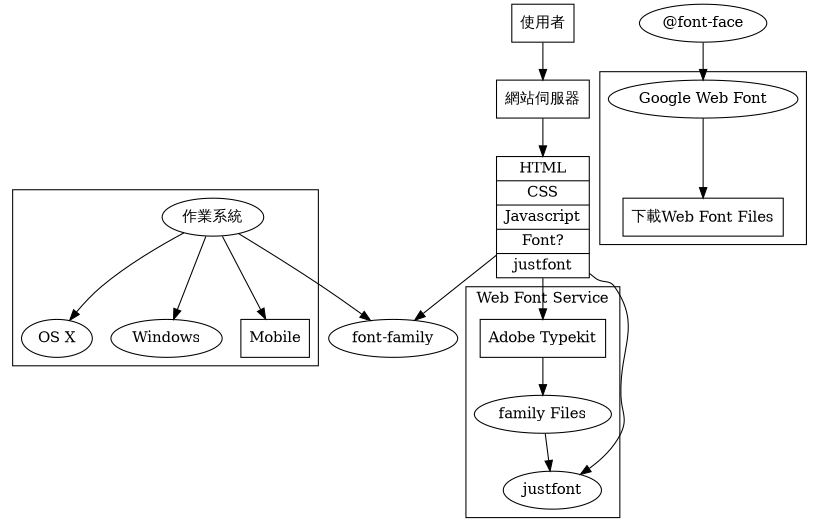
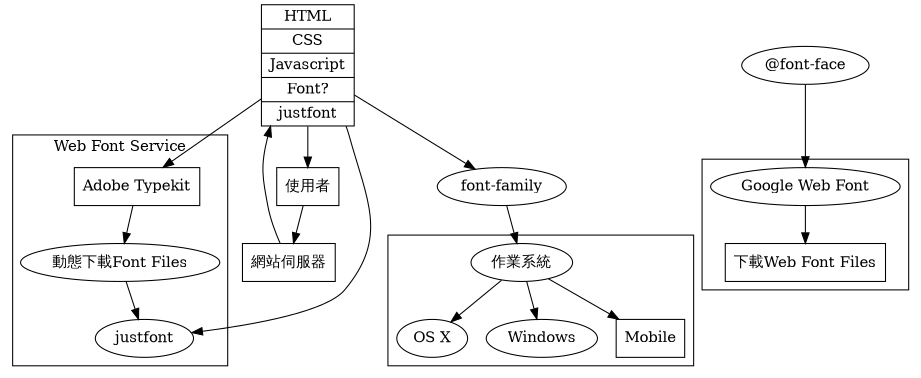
edge "HTML" -> "使用者": added
edge "作業系統" -> "font-family": reversed
node "family Files": label "family Files" -> "動態下載Font Files"
